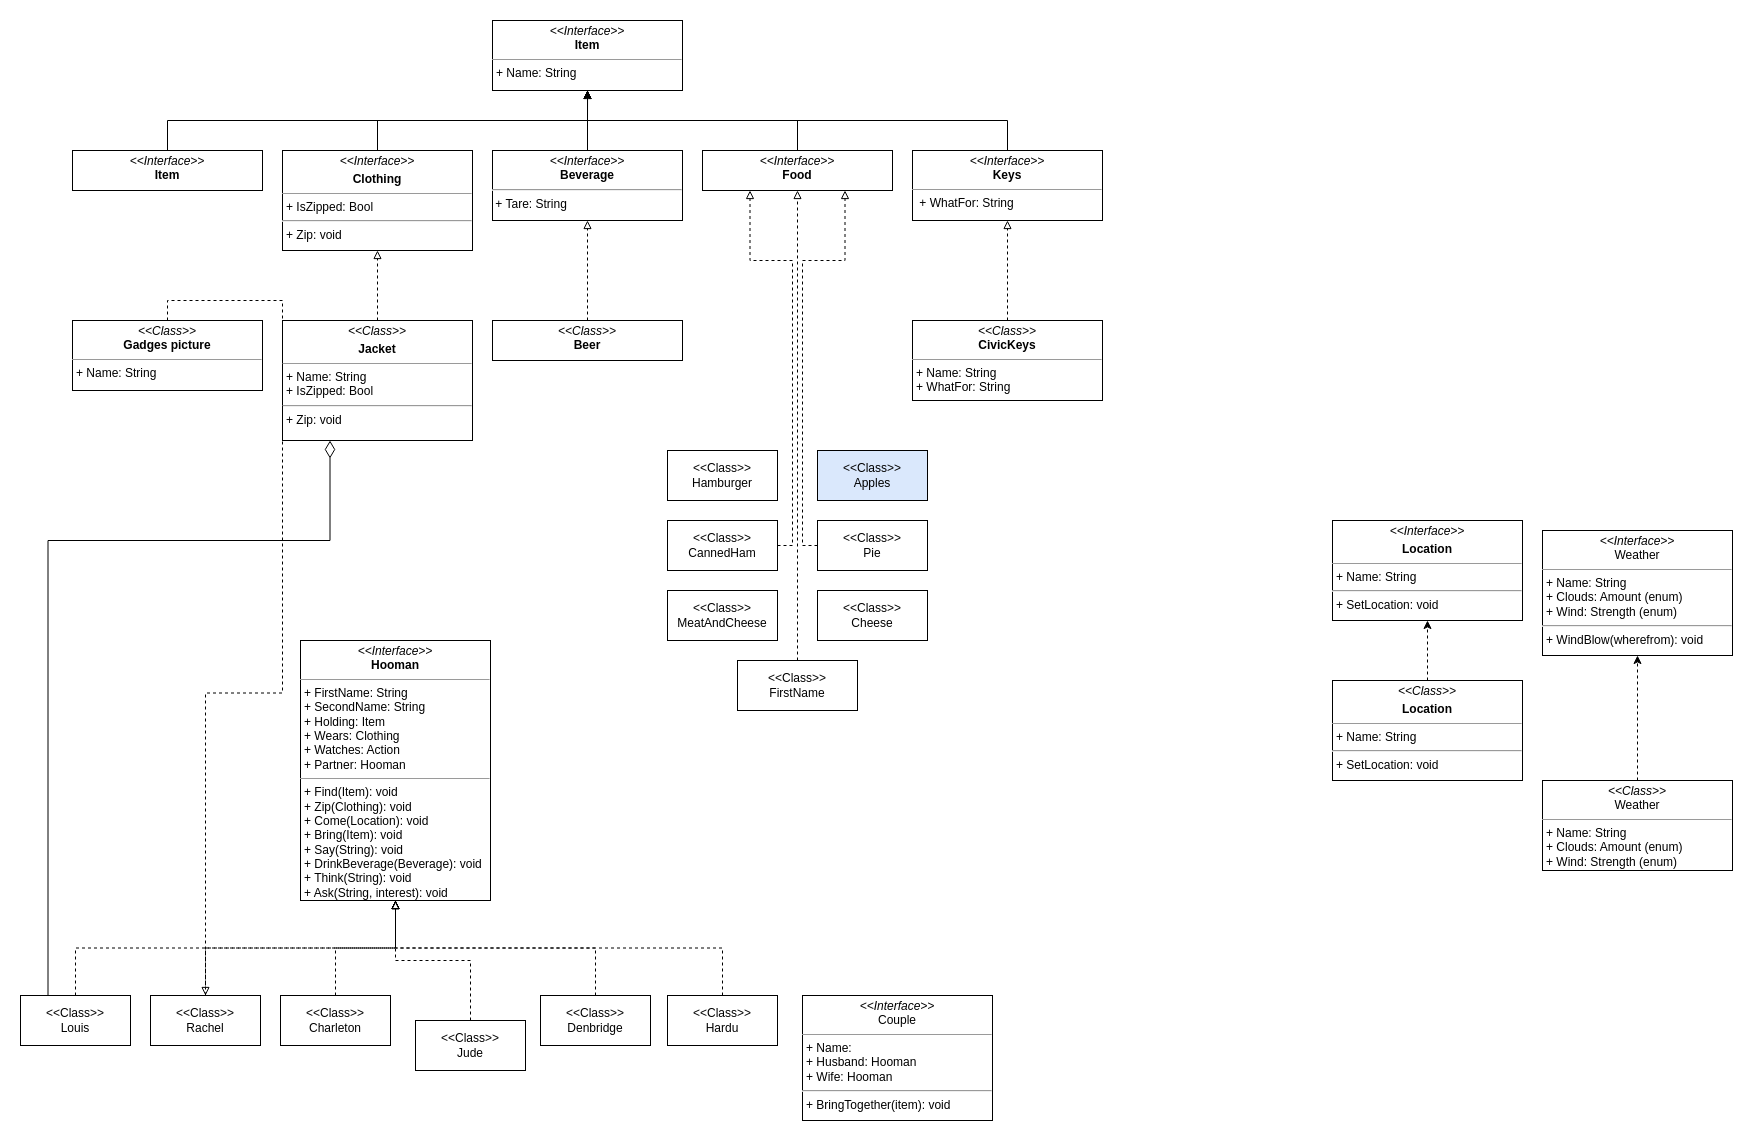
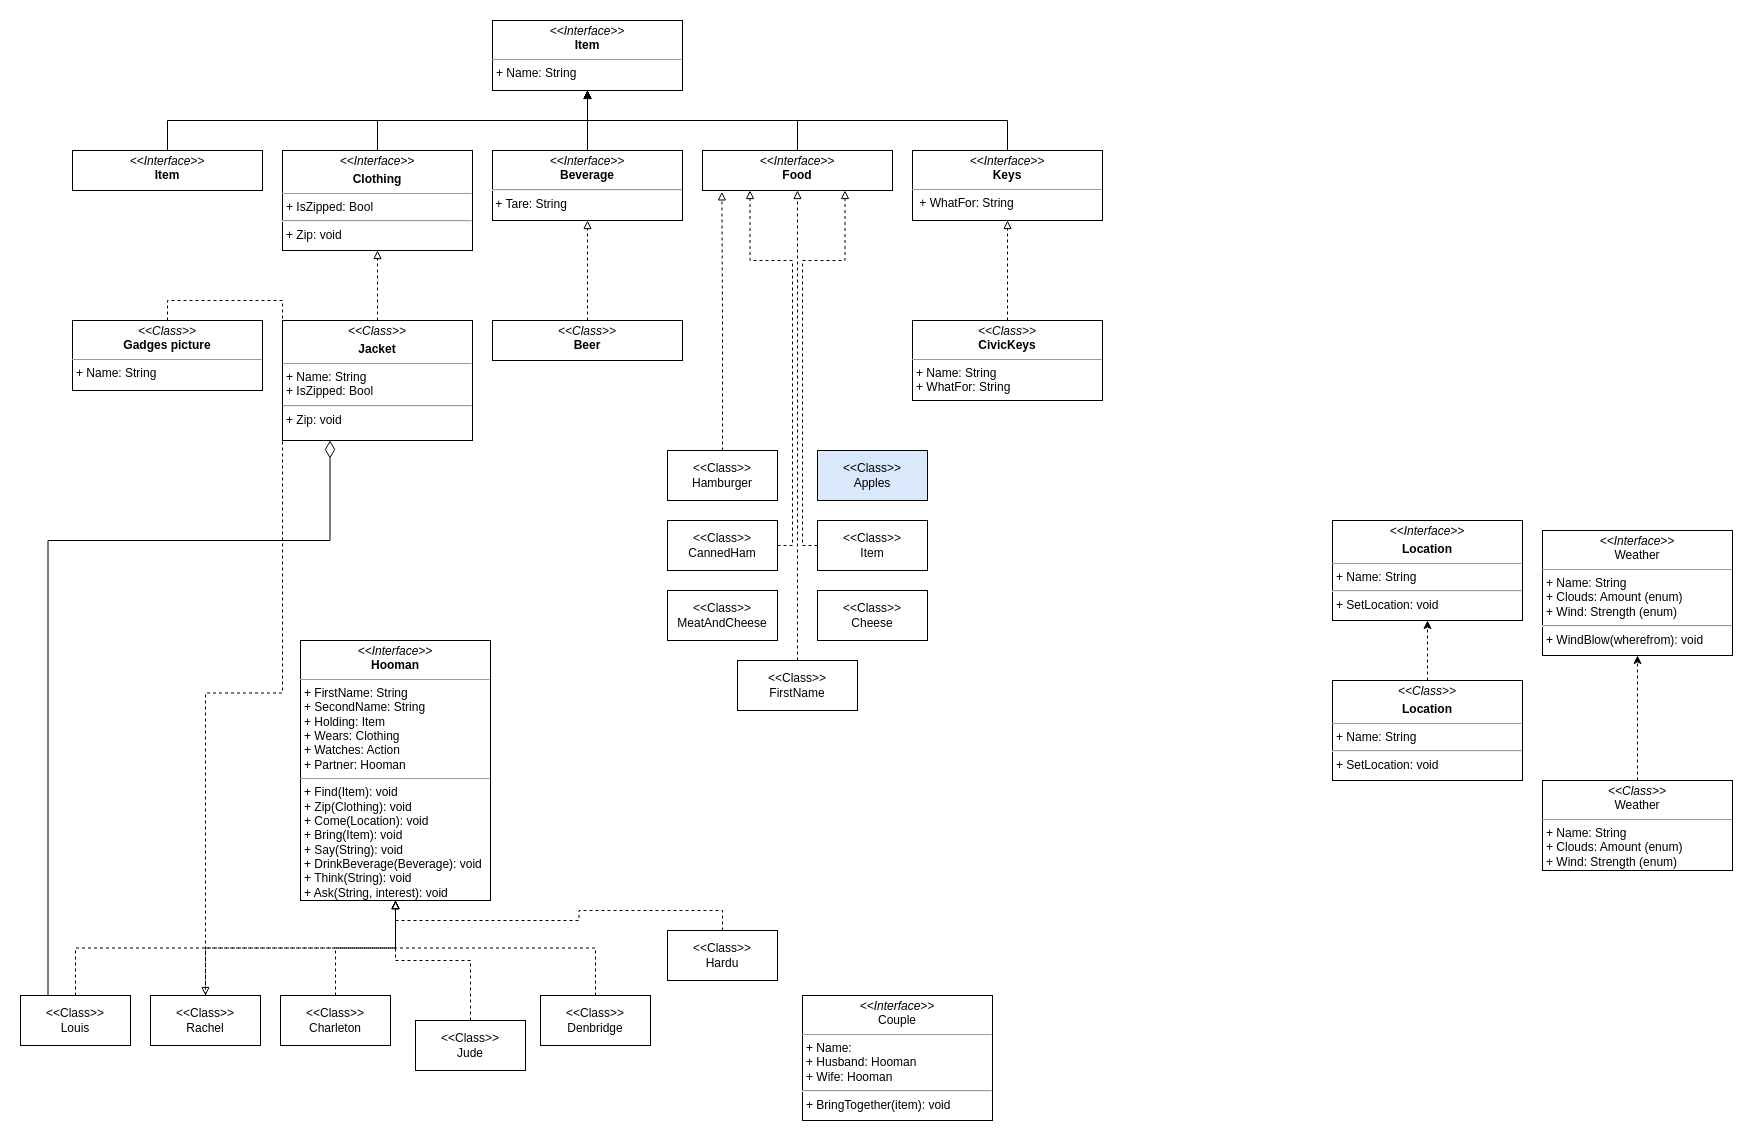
edge "<<Class>> Hamburger" -> "<<Interface>> Food": added
node "<<Class>> Pie": label "<<Class>> Pie" -> "<<Class>> Item"
node "<<Class>> Hardu": moved (723, 1021) -> (723, 956)
